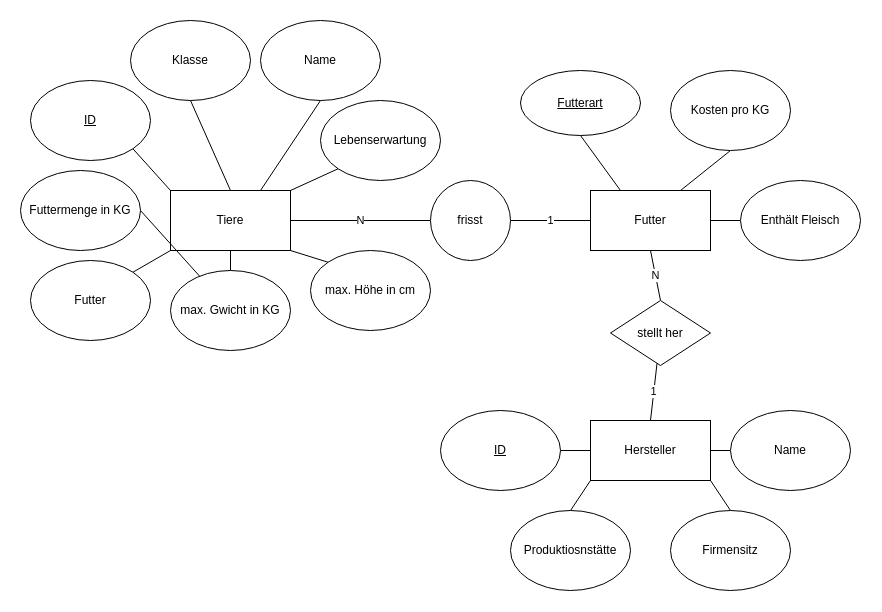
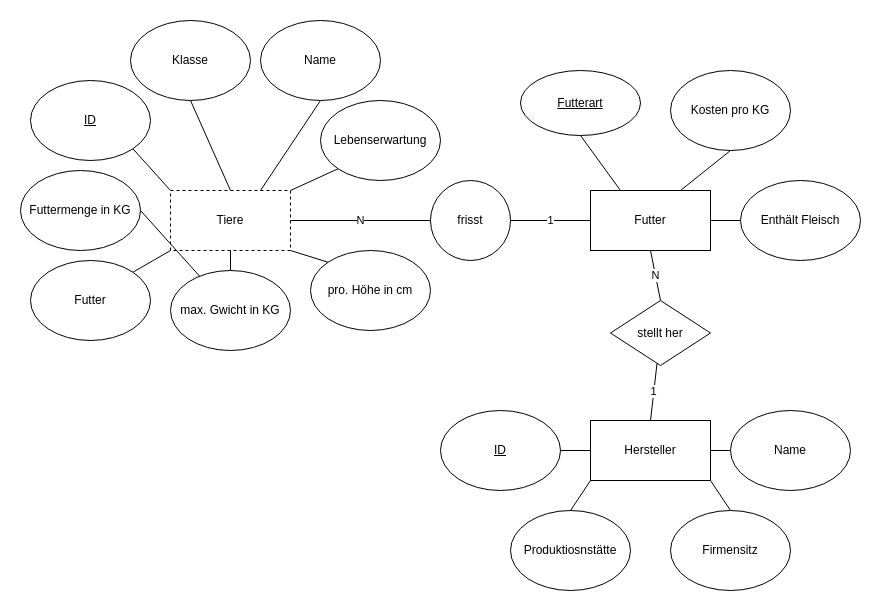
node "Tiere": style solid -> dashed
node "max. Höhe in cm": label "max. Höhe in cm" -> "pro. Höhe in cm"
